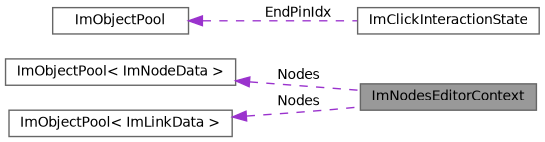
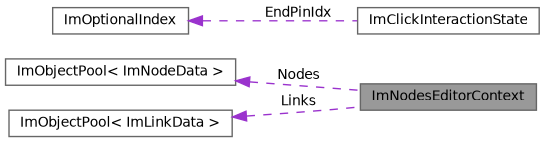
node "ImObjectPool": label "ImObjectPool" -> "ImOptionalIndex"
edge "ImNodesEditorContext" -> "ImObjectPool< ImLinkData >": label " Nodes" -> " Links"
